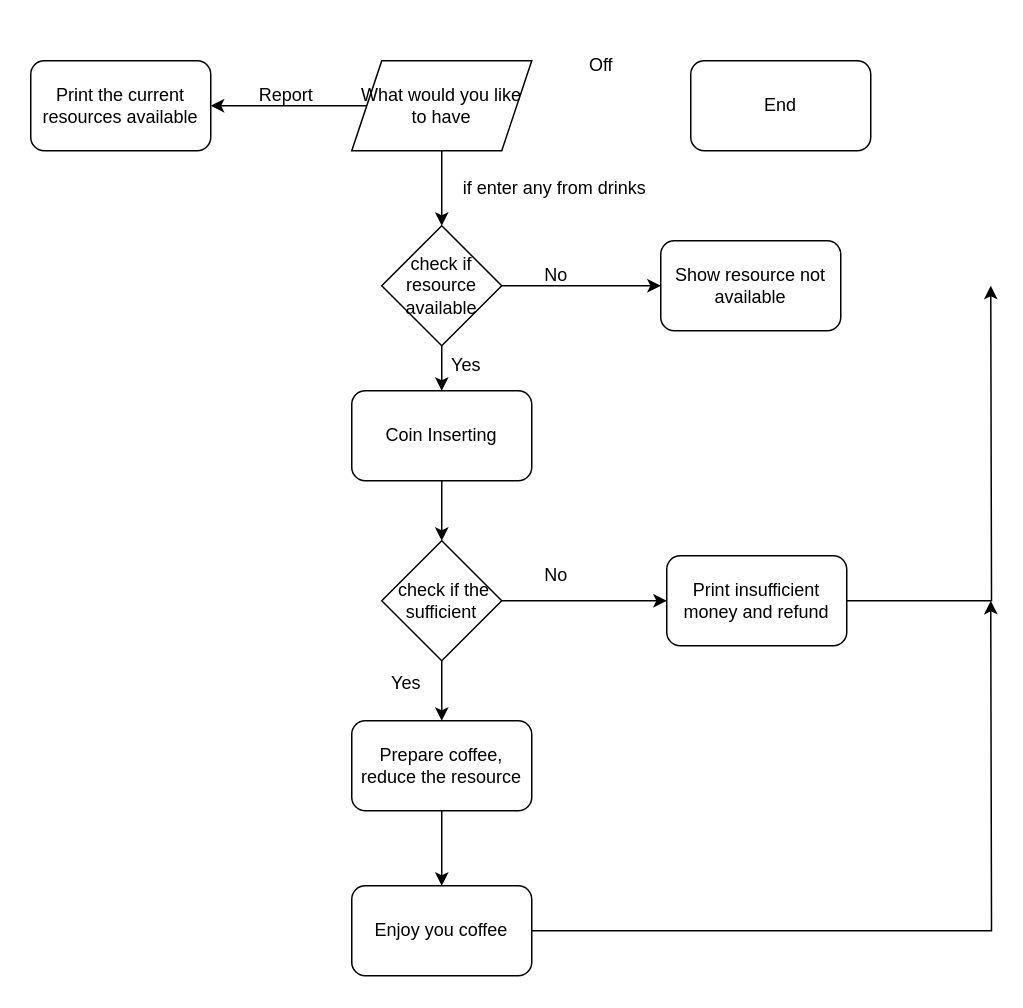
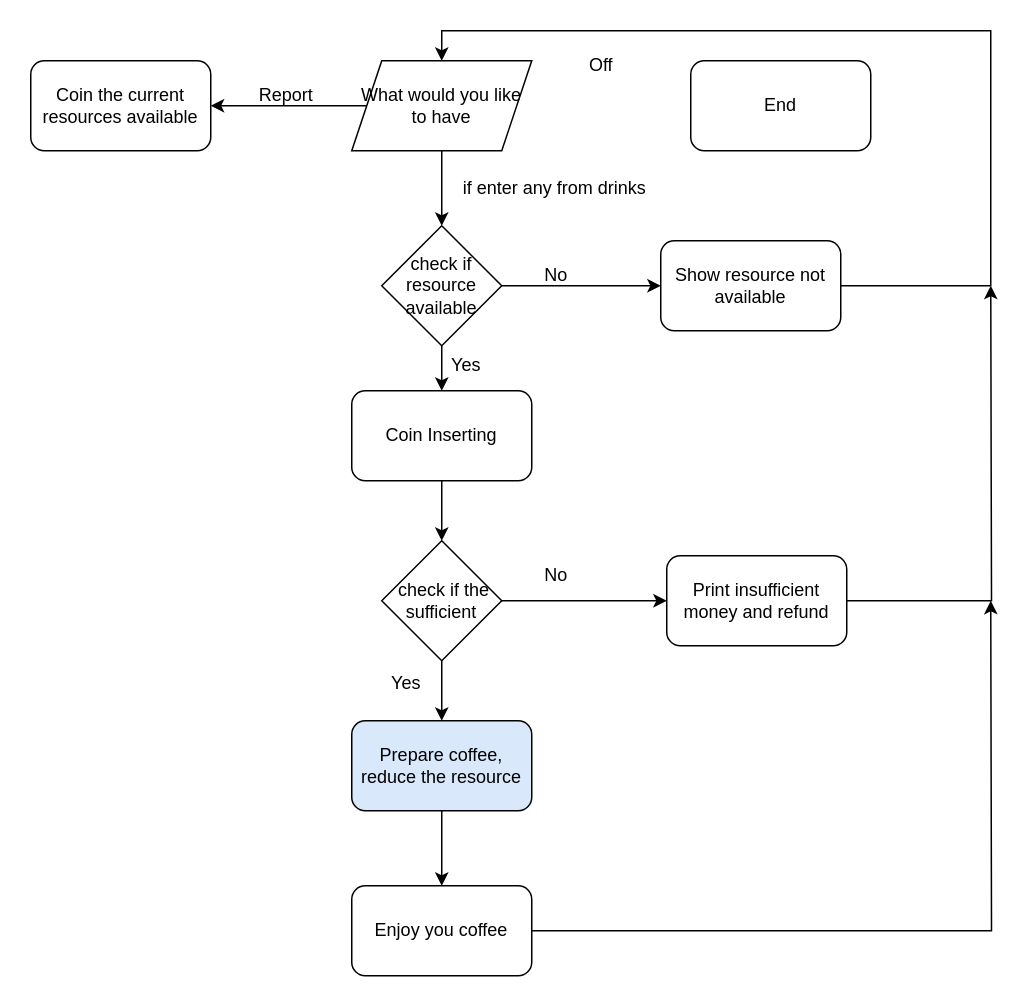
edge "Show resource not available" -> "What would you like to have": added
node "Print the current resources available": label "Print the current resources available" -> "Coin the current resources available"
node "Prepare coffee, reduce the resource": fillcolor #ffffff -> #dae8fc
